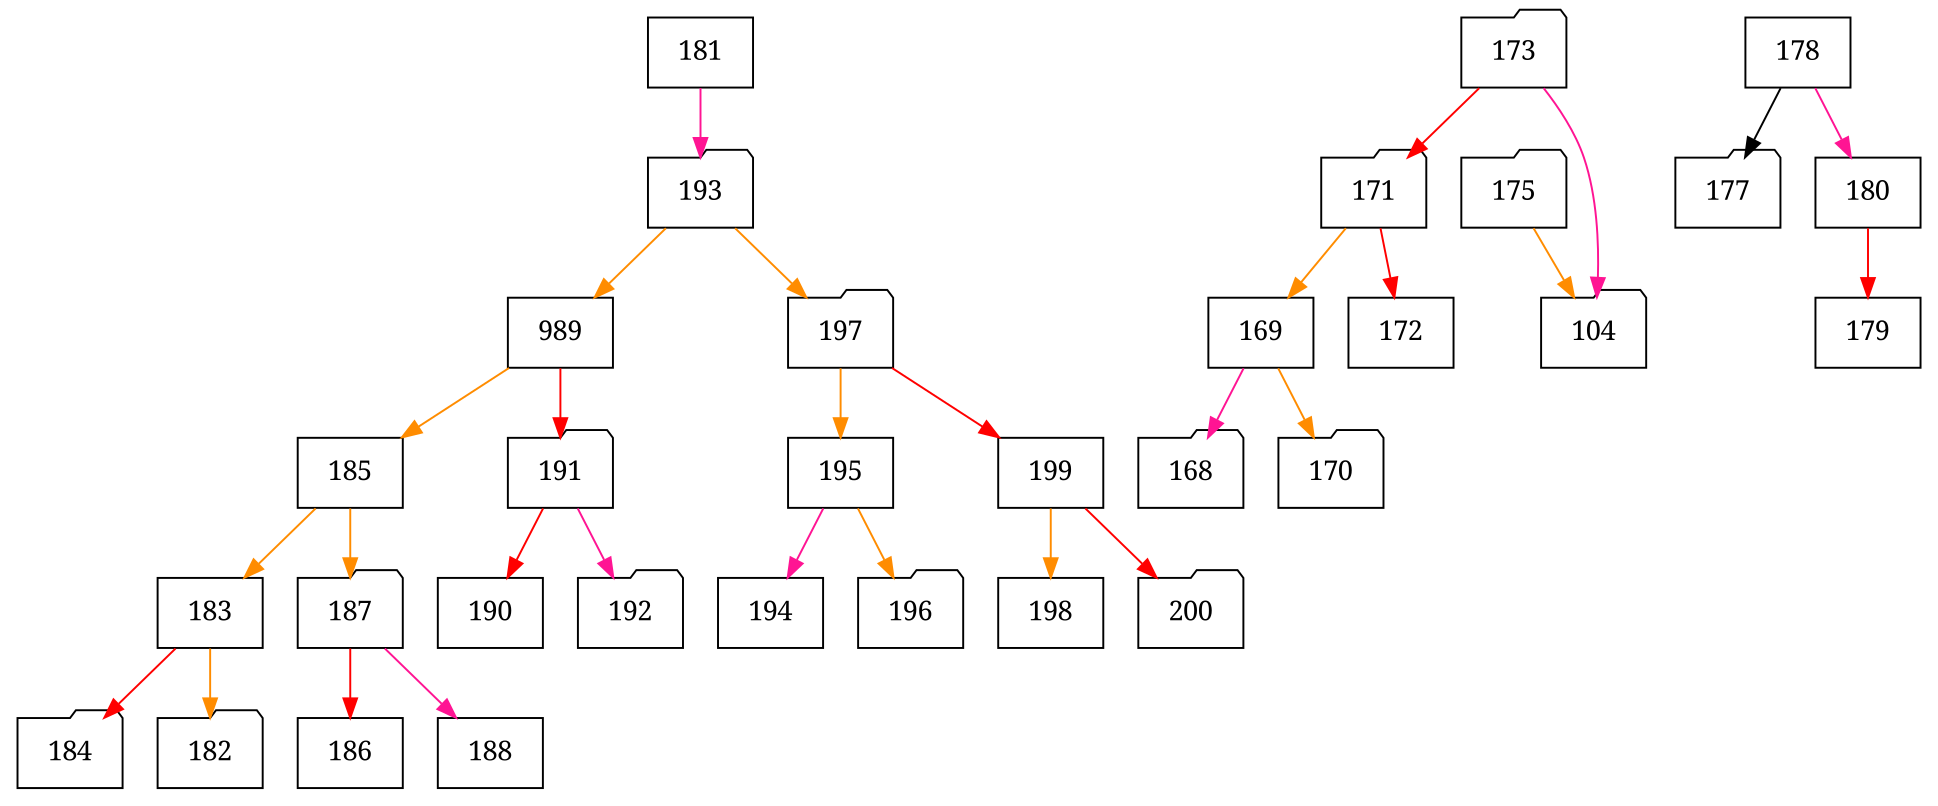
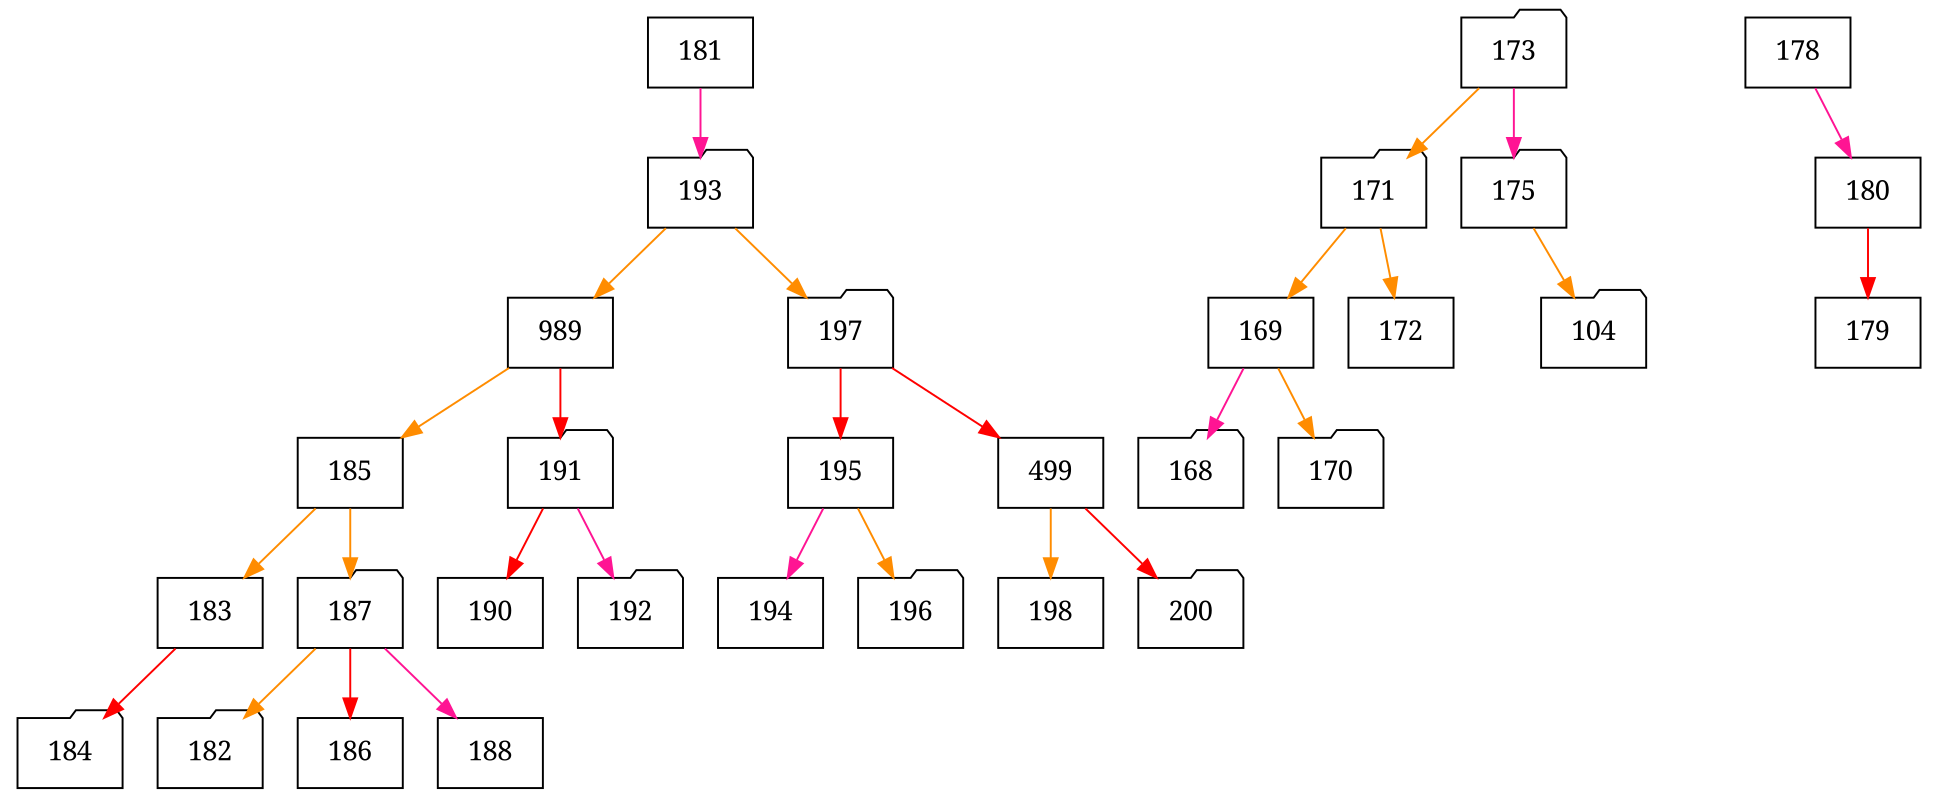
edge "173" -> "171": color red -> darkorange
edge "173" -> "104": now "173" -> "175"
node "177": removed
edge "171" -> "172": color red -> darkorange
edge "197" -> "195": color darkorange -> red
node "199": label "199" -> "499"
edge "183" -> "182": now "187" -> "182"
